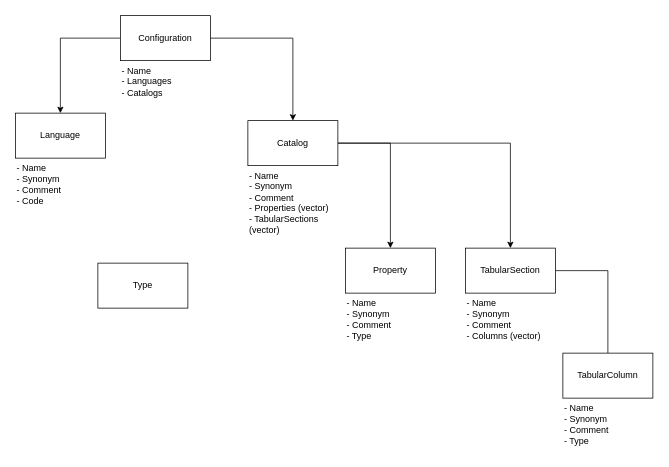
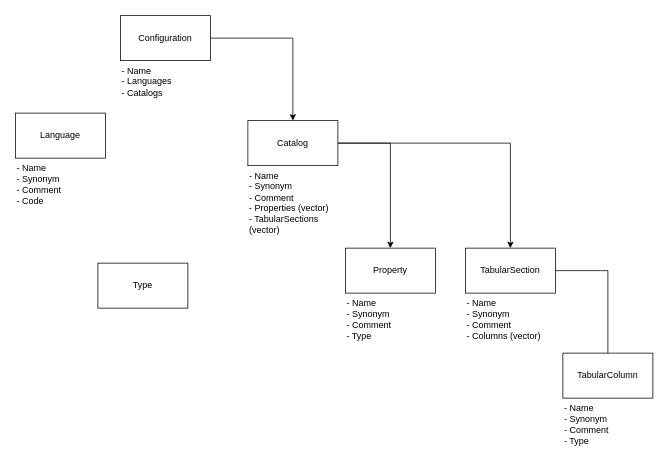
edge "Configuration" -> "Language": removed
